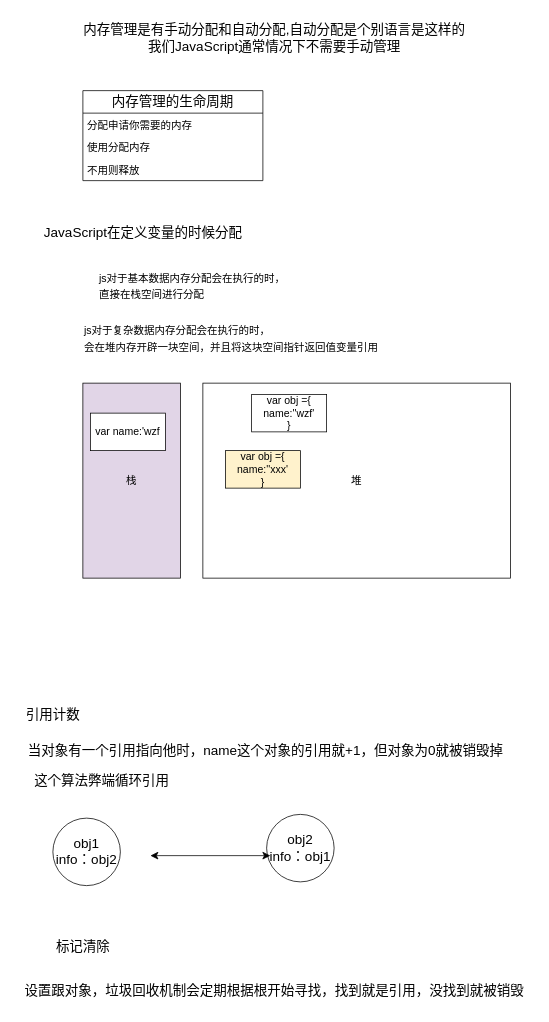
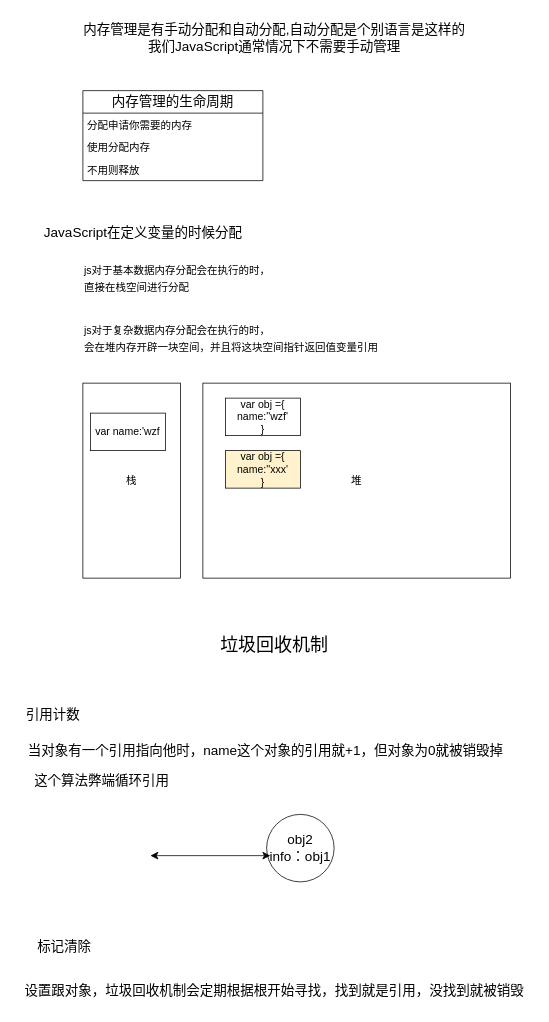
node "js对于基本数据内存分配会在执行的时， 直接在栈空间进行分配": moved (199, 285) -> (184, 278)
node "var obj ={ name:''wzf' }": moved (289, 413) -> (263, 417)
node "栈": fillcolor #e1d5e7 -> #ffffff
node "垃圾回收机制": added
node "obj1 info：obj2": removed
node "标记清除": moved (83, 945) -> (64, 945)
